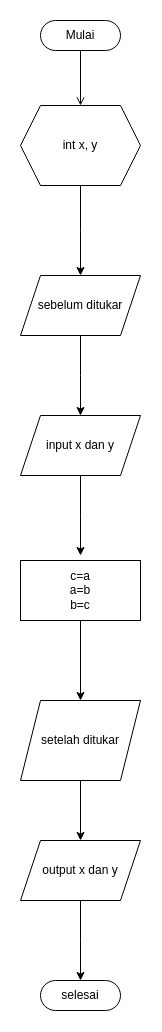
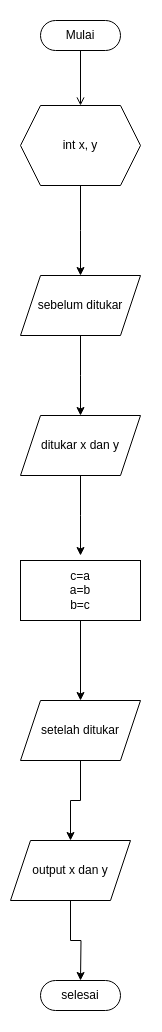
node "input x dan y": label "input x dan y" -> "ditukar x dan y"
node "setelah ditukar": size 120x80 -> 120x60
node "output x dan y": moved (81, 871) -> (71, 871)
